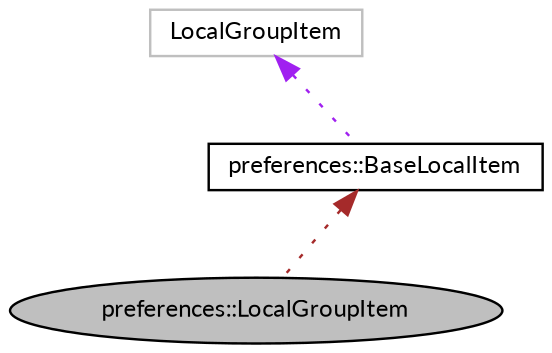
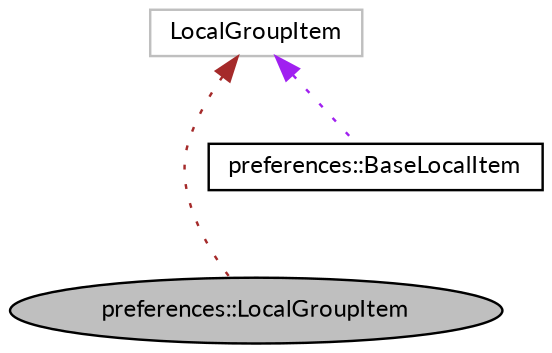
edge "preferences::LocalGroupItem" -> "preferences::BaseLocalItem": now "preferences::LocalGroupItem" -> "LocalGroupItem"
